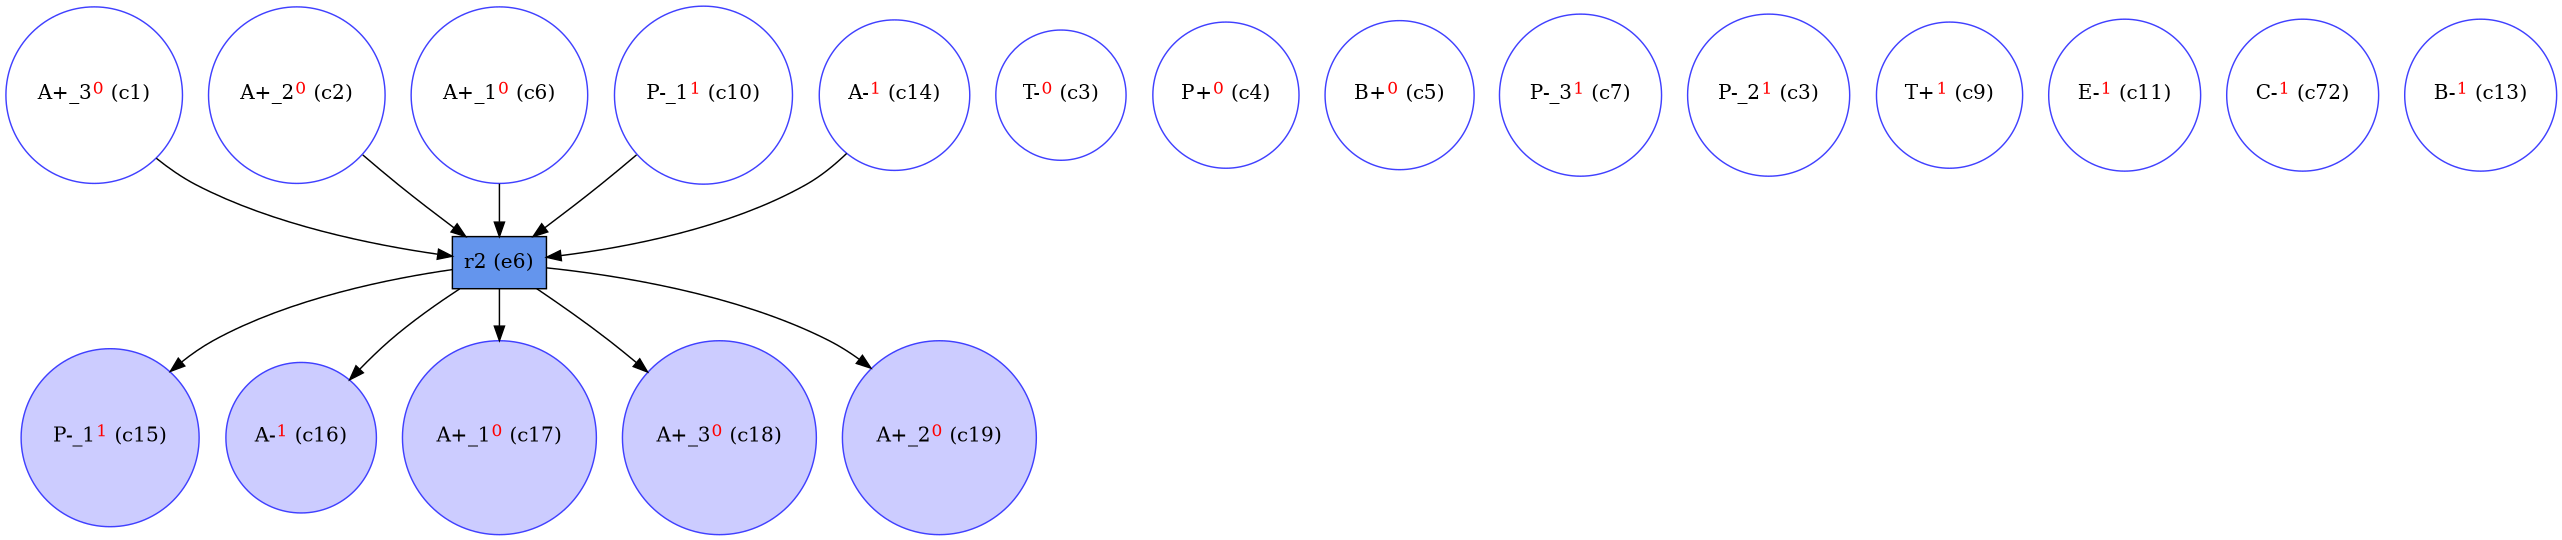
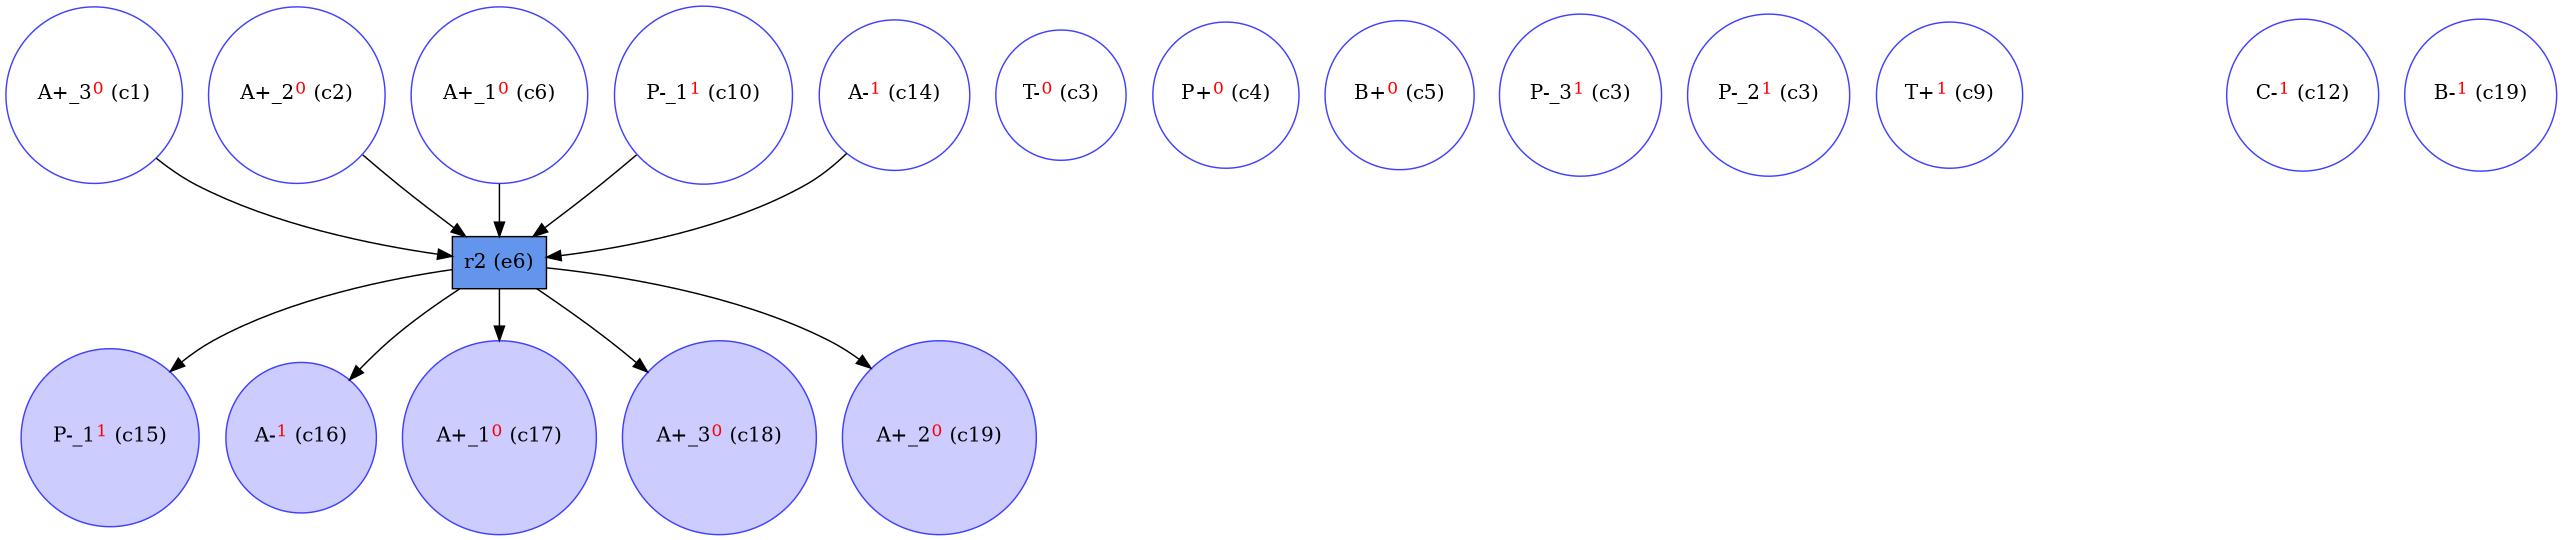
node "P-_3": text "(c7)" -> "(c3)"
node "C-": text "(c72)" -> "(c12)"
node "B-": text "(c13)" -> "(c19)"
node "E-": removed
